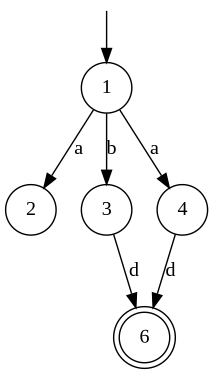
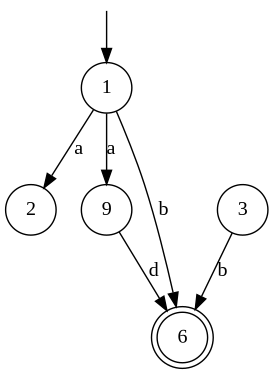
edge "1" -> "3": now "1" -> "6"
node "4": label "4" -> "9"
edge "3" -> "6": label "d" -> "b"
